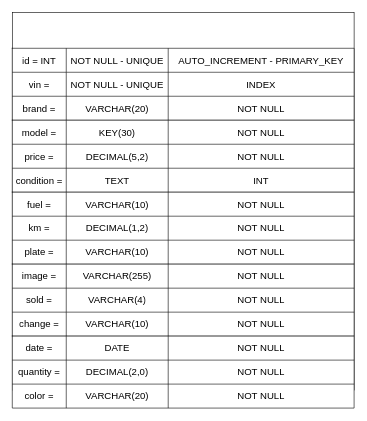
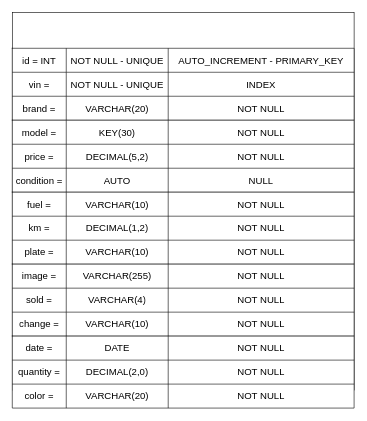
node "TEXT": label "TEXT" -> "AUTO"
node "INT": label "INT" -> "NULL"
